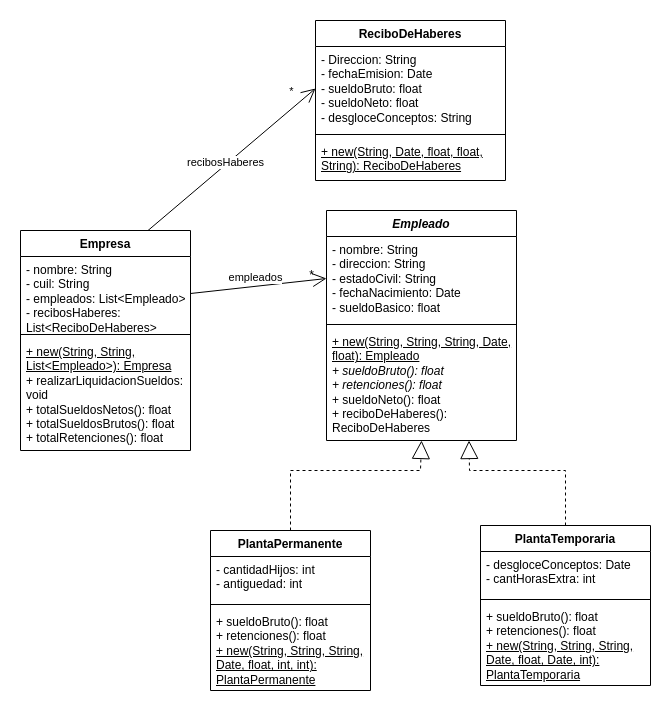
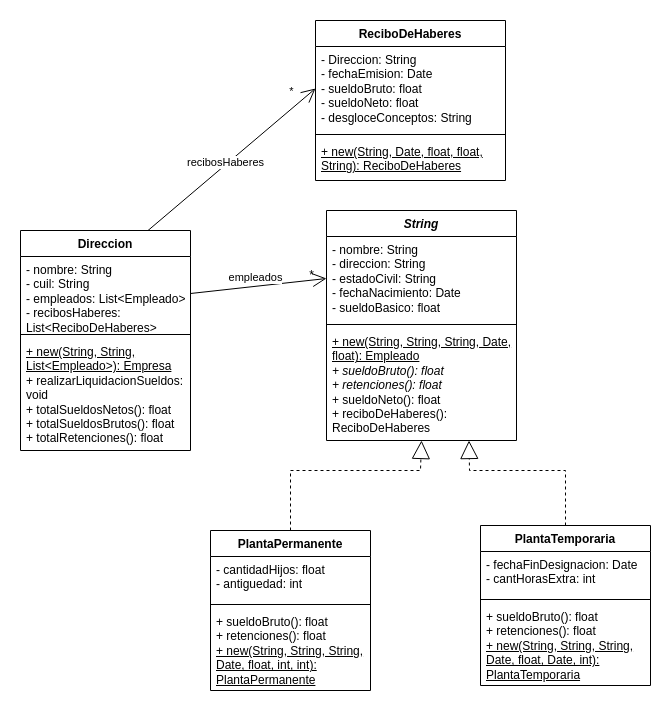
node "Empleado": label "Empleado" -> "String"
node "Empresa": label "Empresa" -> "Direccion"
node "- desgloceConceptos: Date - cantHorasExtra: int": label "- desgloceConceptos: Date - cantHorasExtra: int" -> "- fechaFinDesignacion: Date - cantHorasExtra: int"
node "- cantidadHijos: int - antiguedad: int": label "- cantidadHijos: int - antiguedad: int" -> "- cantidadHijos: float - antiguedad: int"
